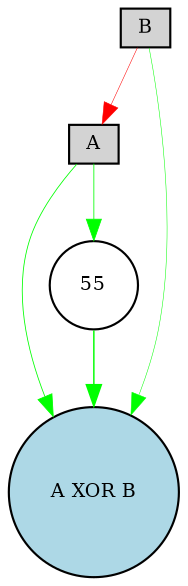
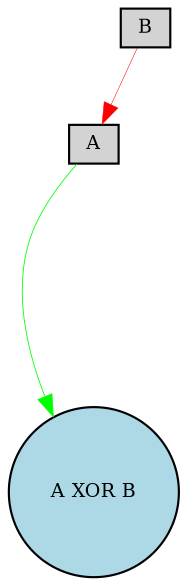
edge "B" -> "A XOR B": removed
node "55": removed
